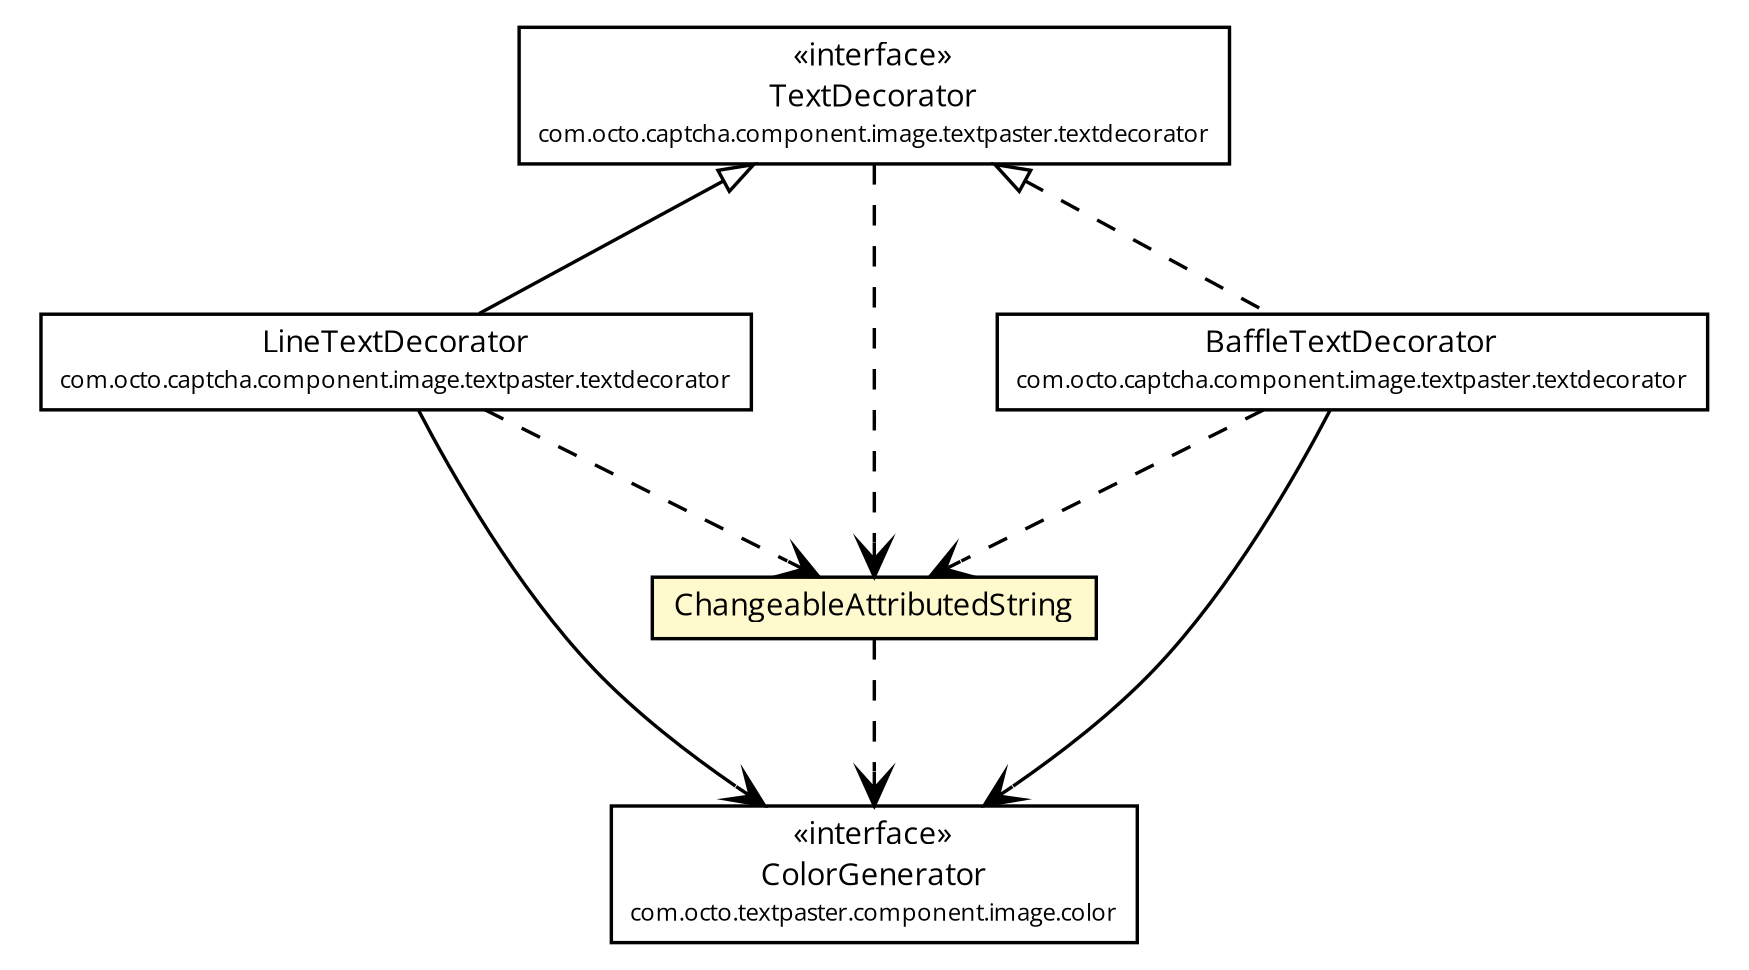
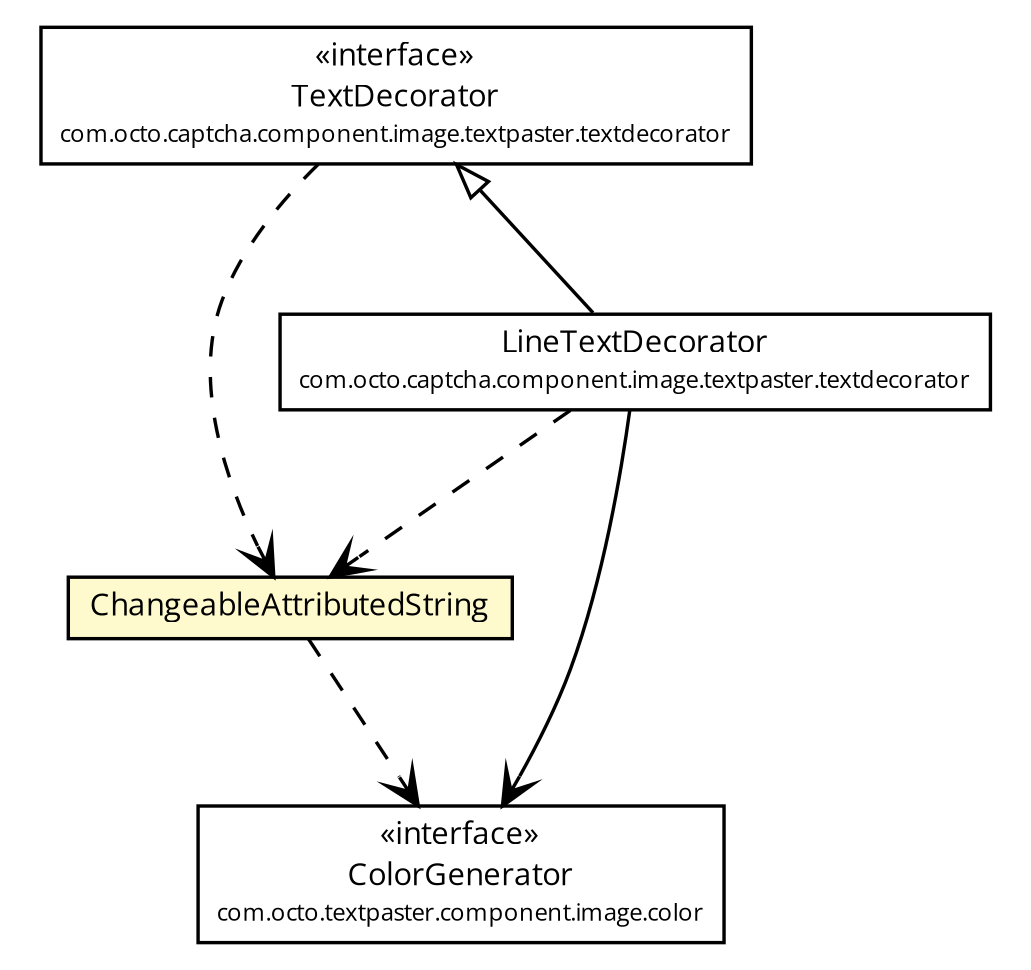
node "BaffleTextDecorator": removed
